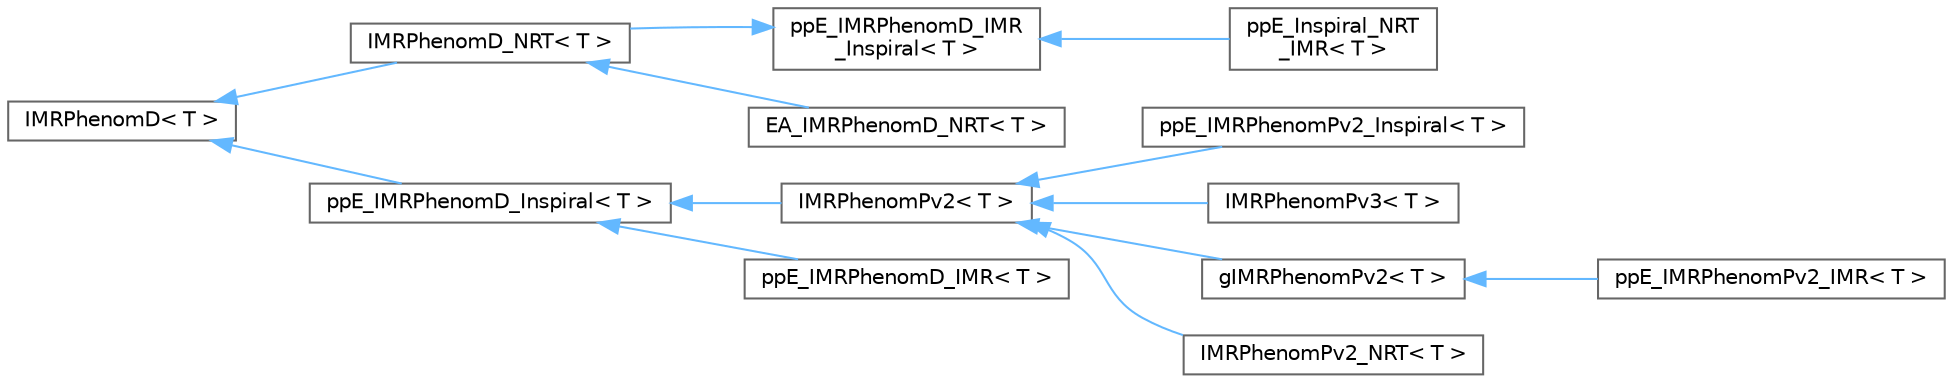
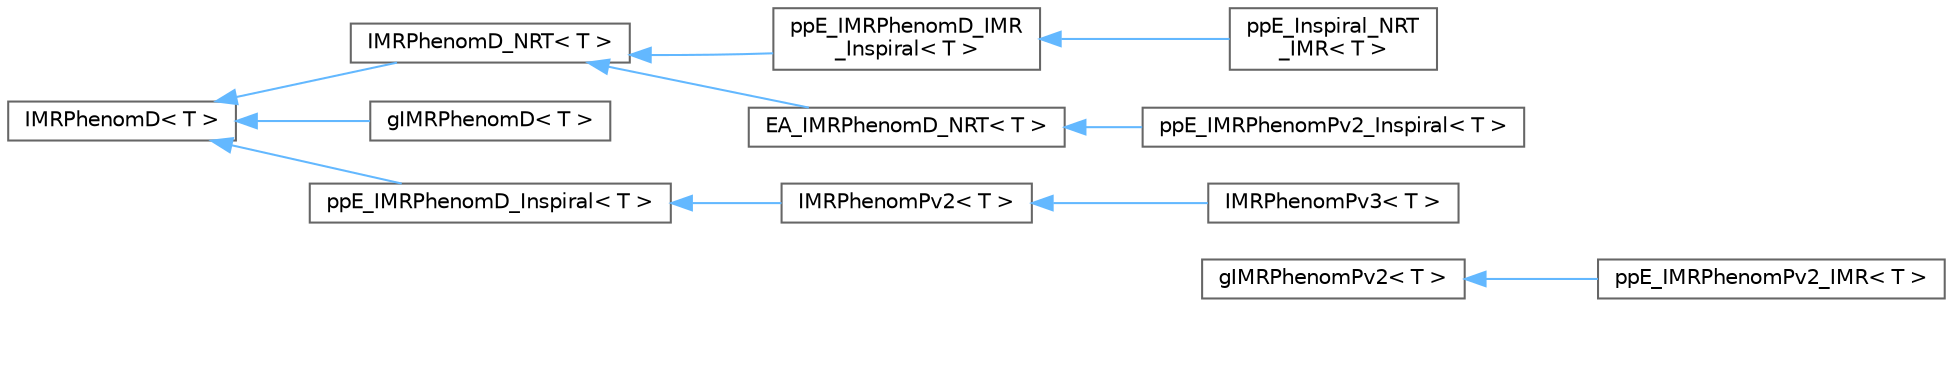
edge "IMRPhenomD_NRT< T >" -> "ppE_IMRPhenomD_IMR _Inspiral< T >": reversed
node "gIMRPhenomD< T >": added
edge "ppE_IMRPhenomPv2_Inspiral< T >" -> "IMRPhenomPv2< T >": now "ppE_IMRPhenomPv2_Inspiral< T >" -> "EA_IMRPhenomD_NRT< T >"
edge "gIMRPhenomPv2< T >" -> "IMRPhenomPv2< T >": removed
node "ppE_IMRPhenomD_IMR< T >": removed
node "IMRPhenomPv2_NRT< T >": removed
